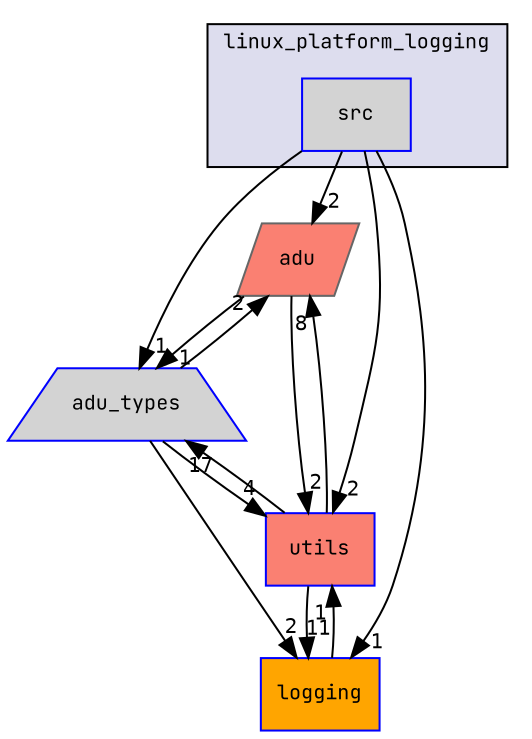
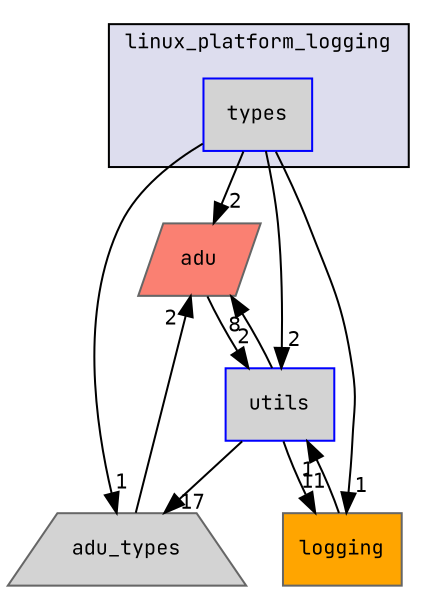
node "src": label "src" -> "types"
edge "adu" -> "adu_types": removed
node "adu_types": color blue -> gray40
edge "adu_types" -> "utils": removed
edge "adu_types" -> "logging": removed
node "utils": fillcolor salmon -> lightgrey
node "logging": color blue -> gray40
